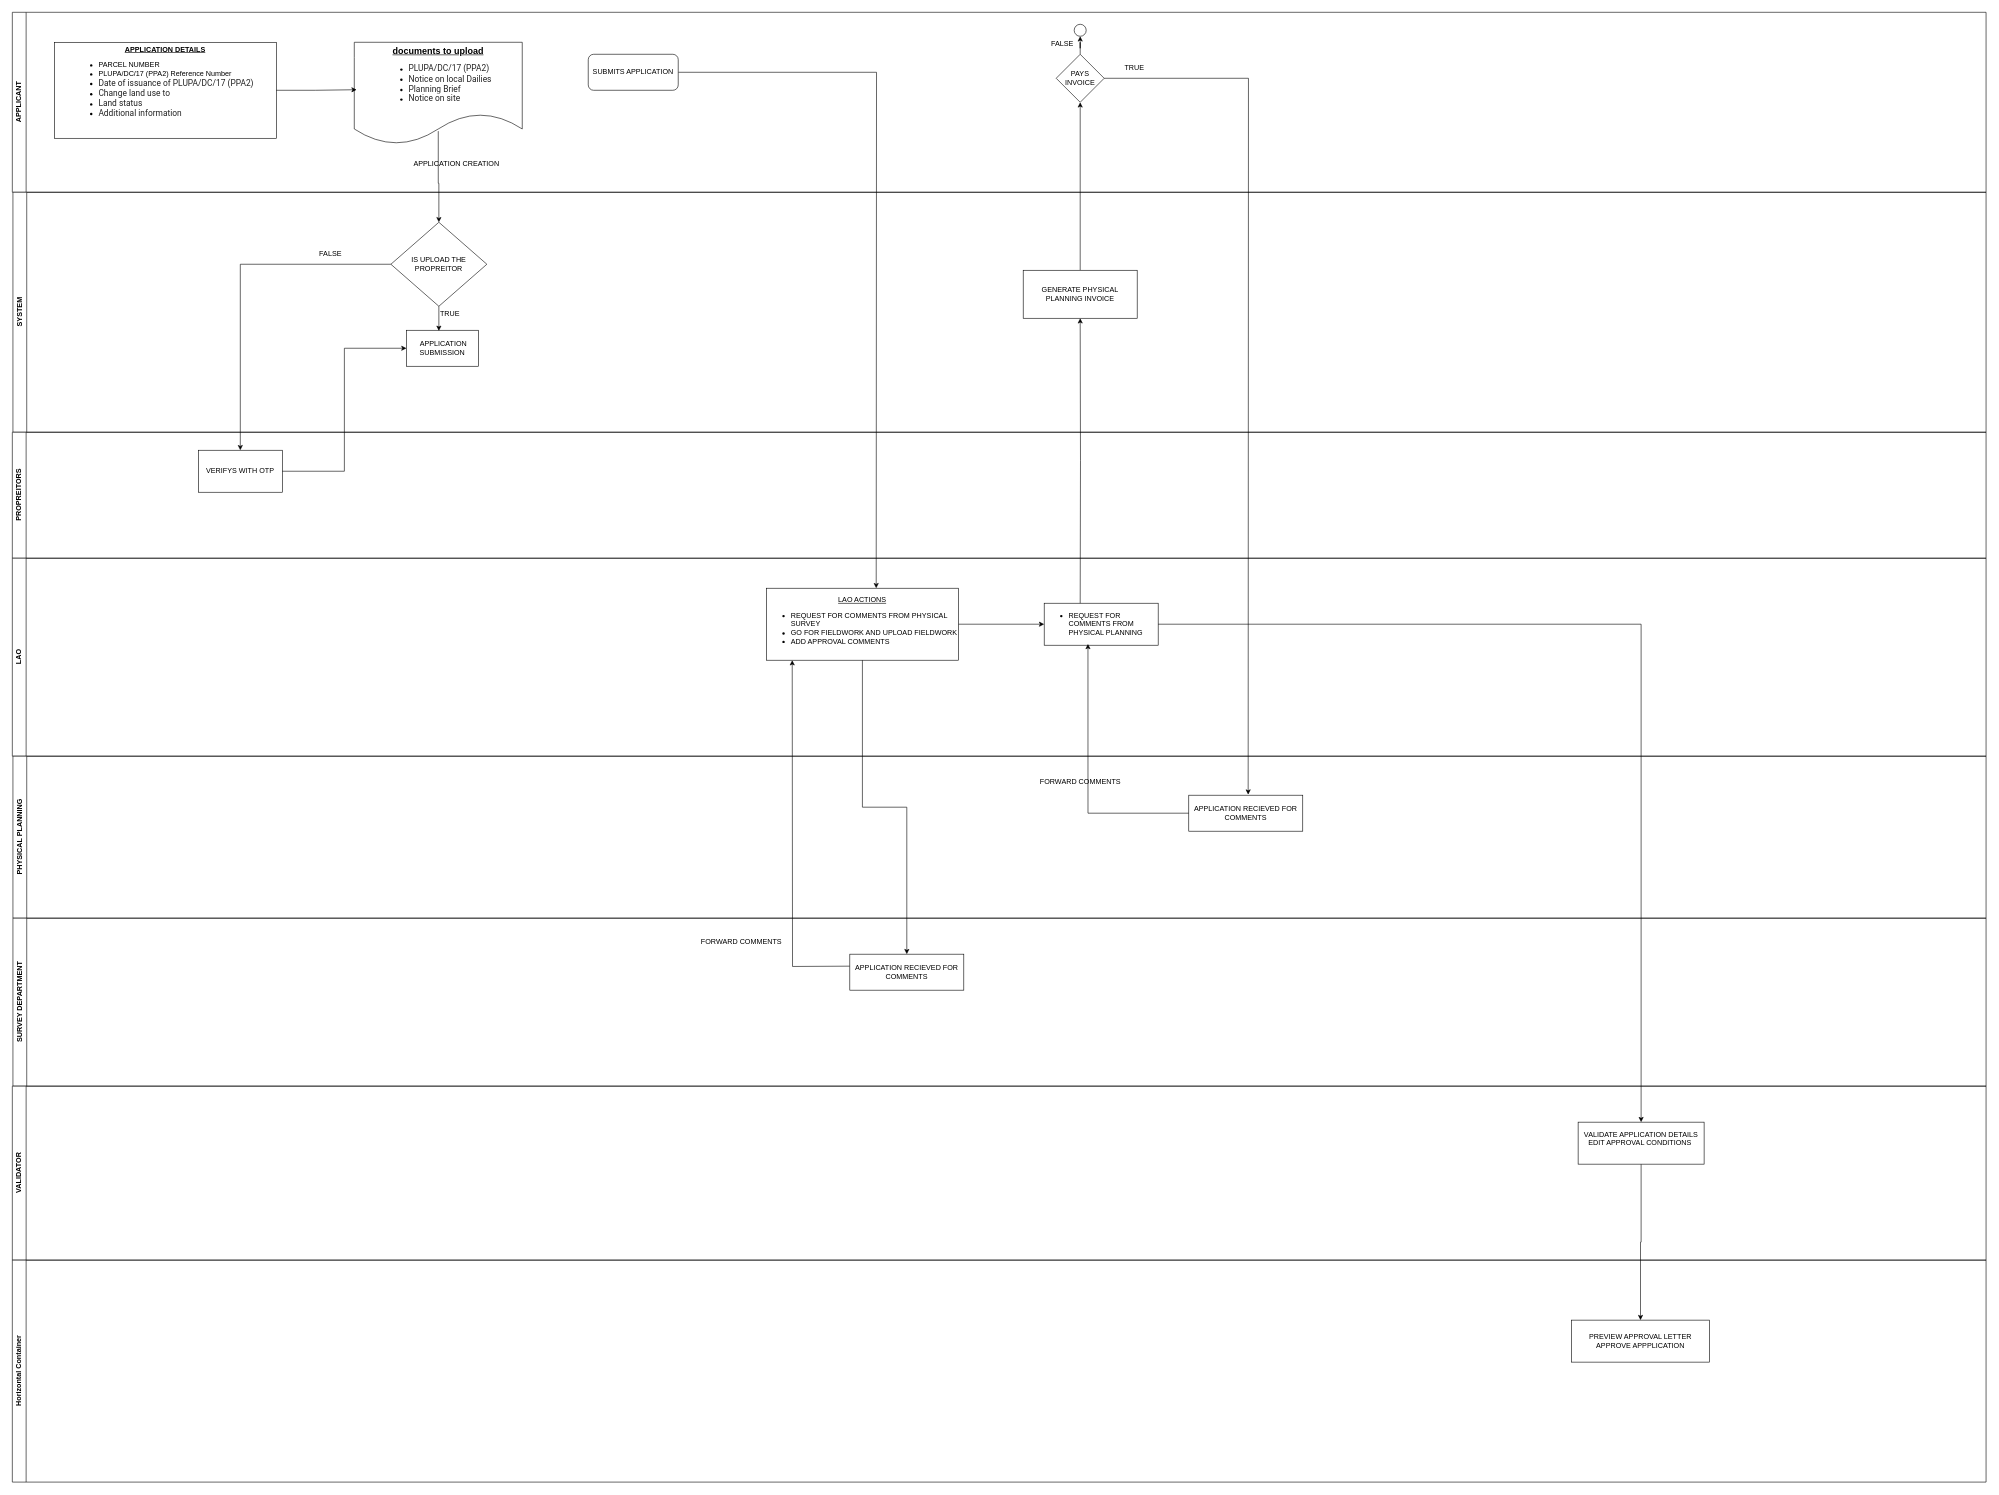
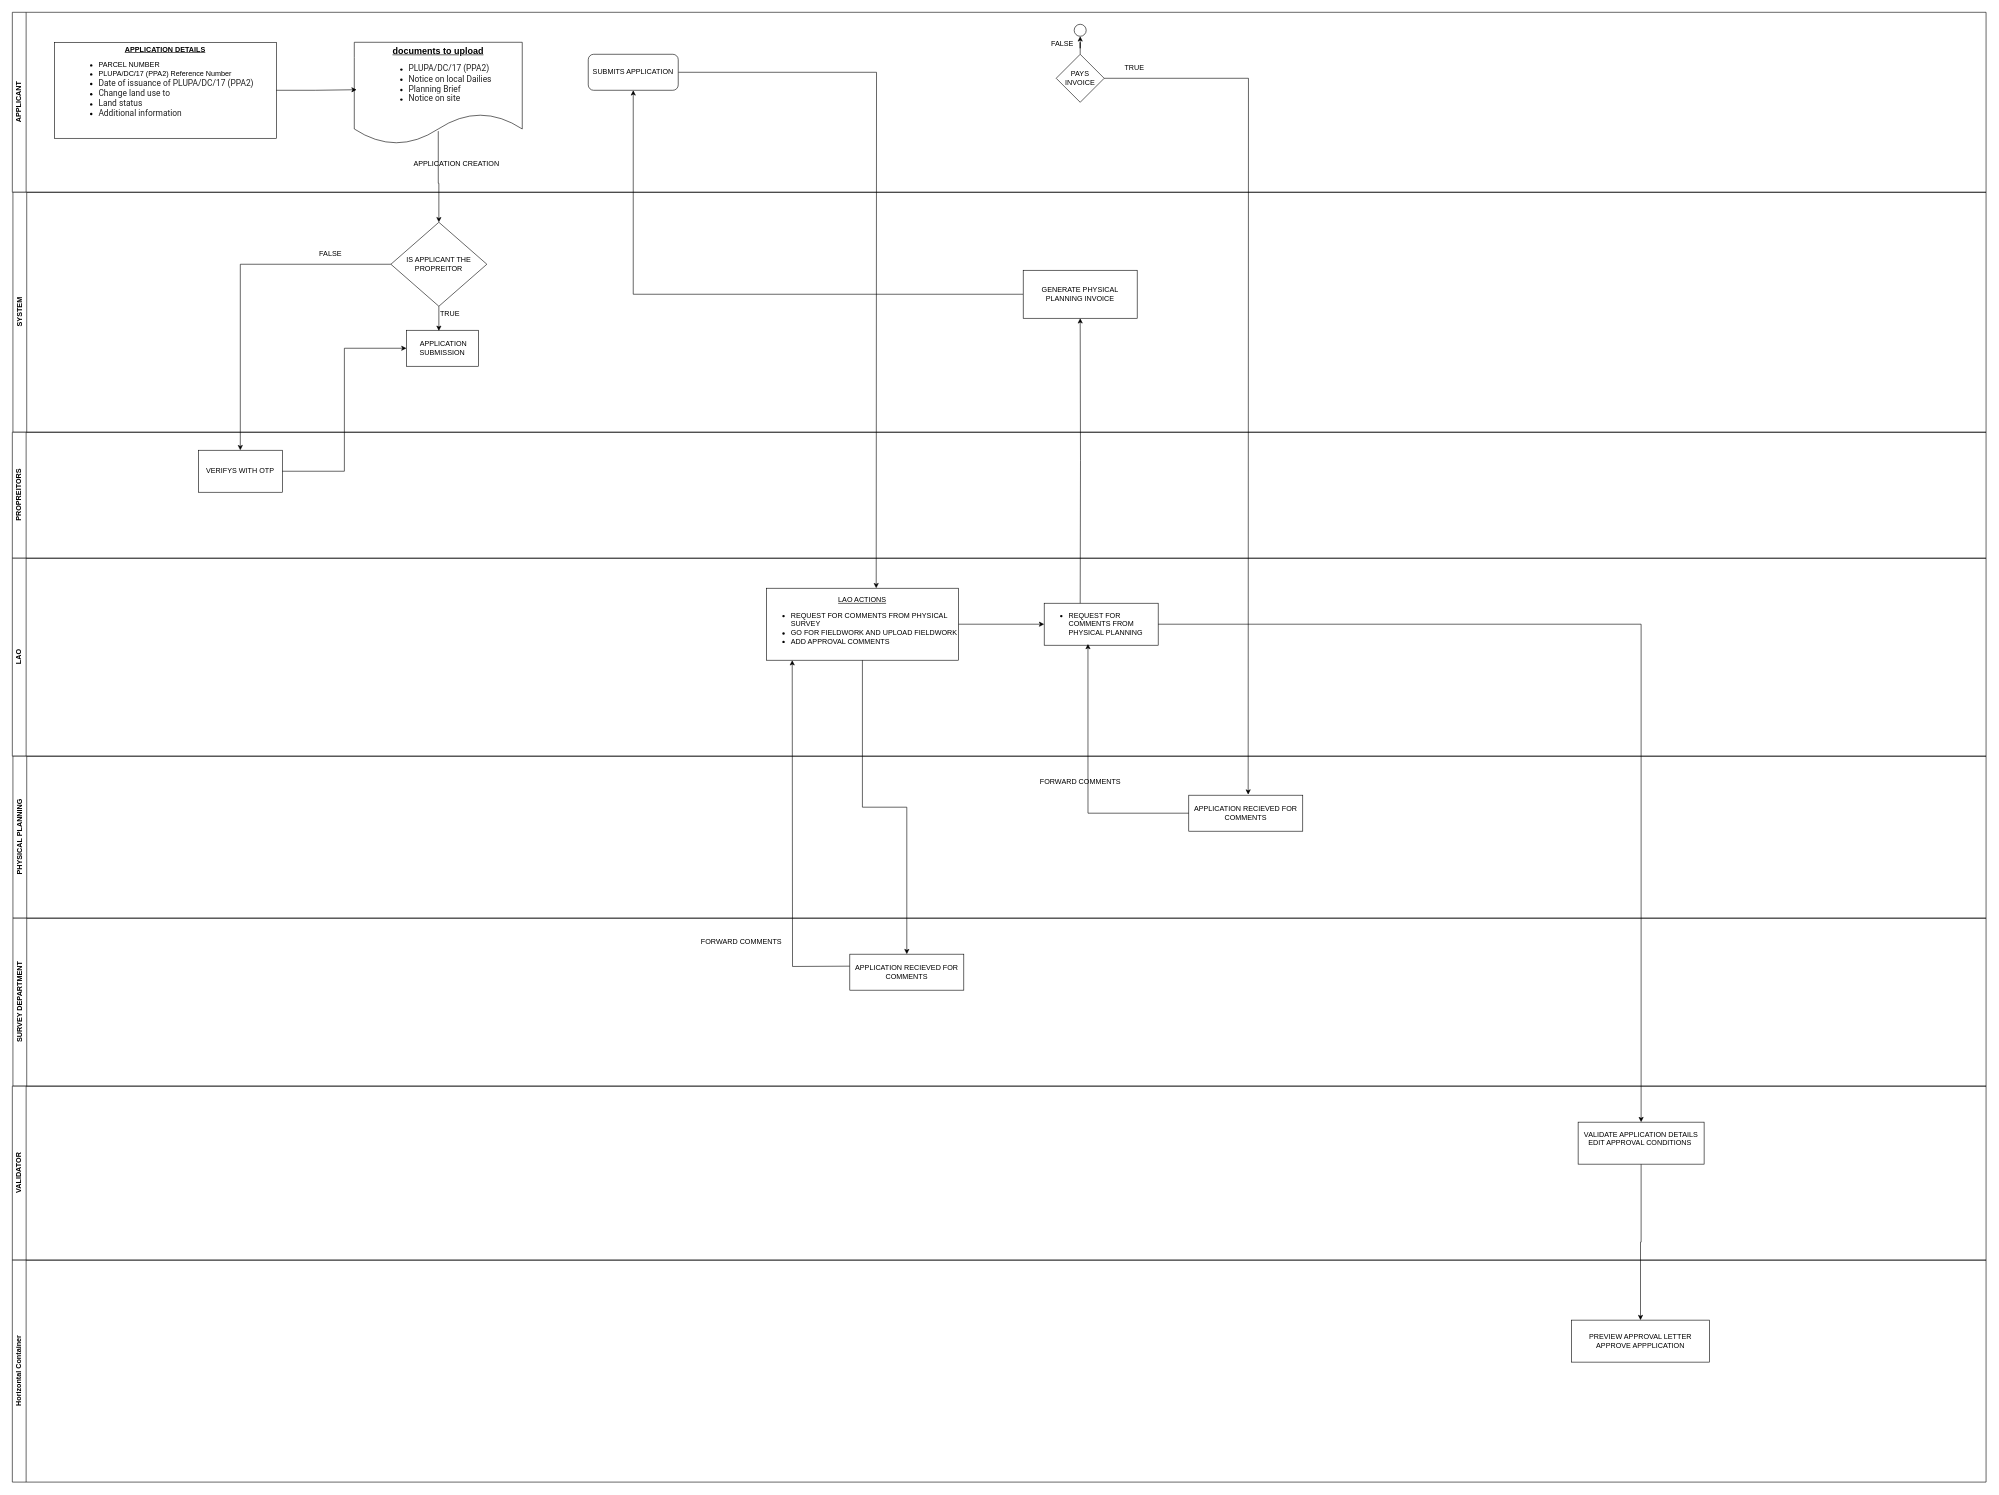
edge "GENERATE PHYSICAL PLANNING INVOICE" -> "PAYS INVOICE": now "GENERATE PHYSICAL PLANNING INVOICE" -> "SUBMITS APPLICATION"
node "IS UPLOAD THE PROPREITOR": label "IS UPLOAD THE PROPREITOR" -> "IS APPLICANT THE PROPREITOR"
